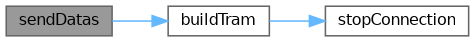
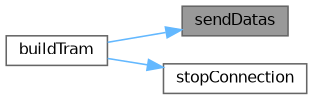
edge "sendDatas" -> "buildTram": reversed
